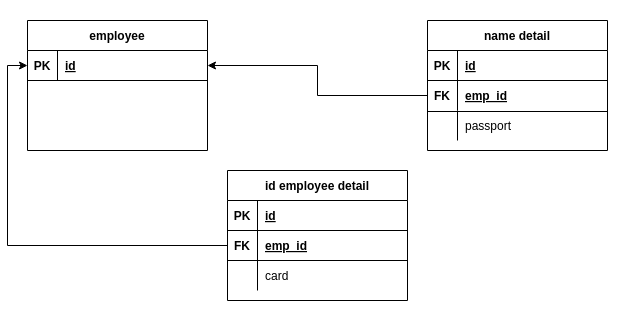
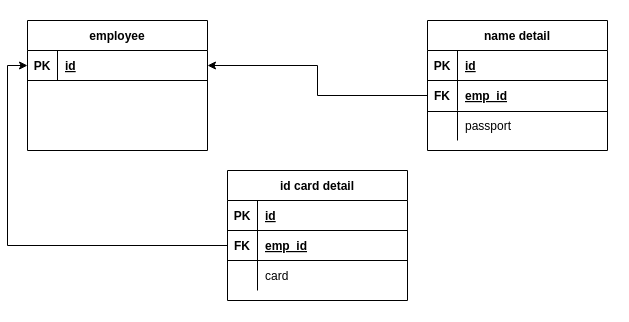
node "id employee detail": label "id employee detail" -> "id card detail"
